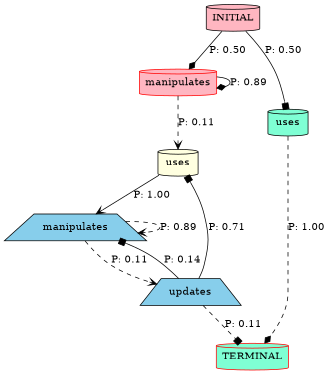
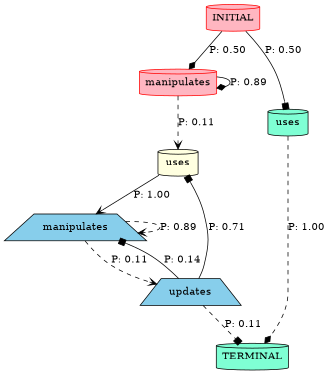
node "INITIAL": color black -> red
node "TERMINAL": color red -> black
